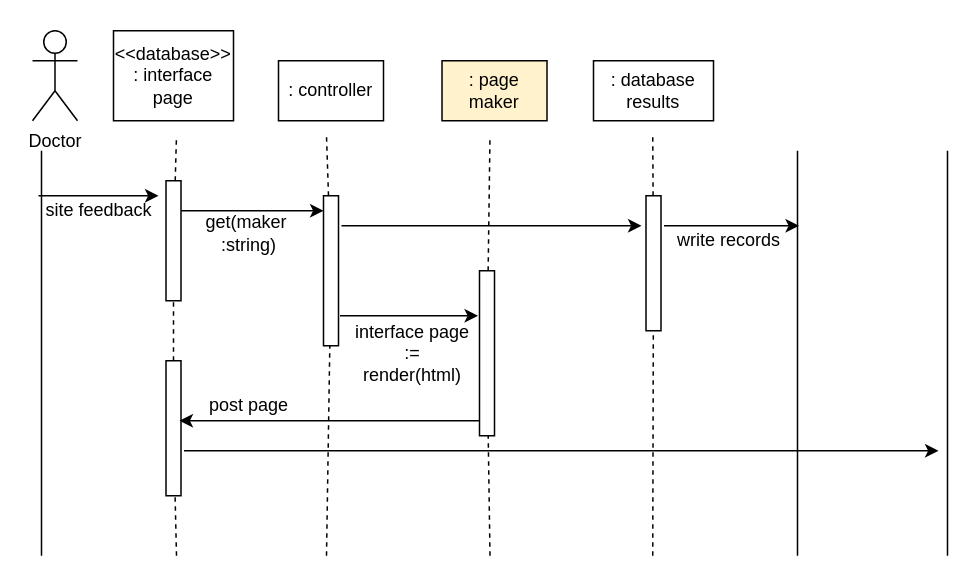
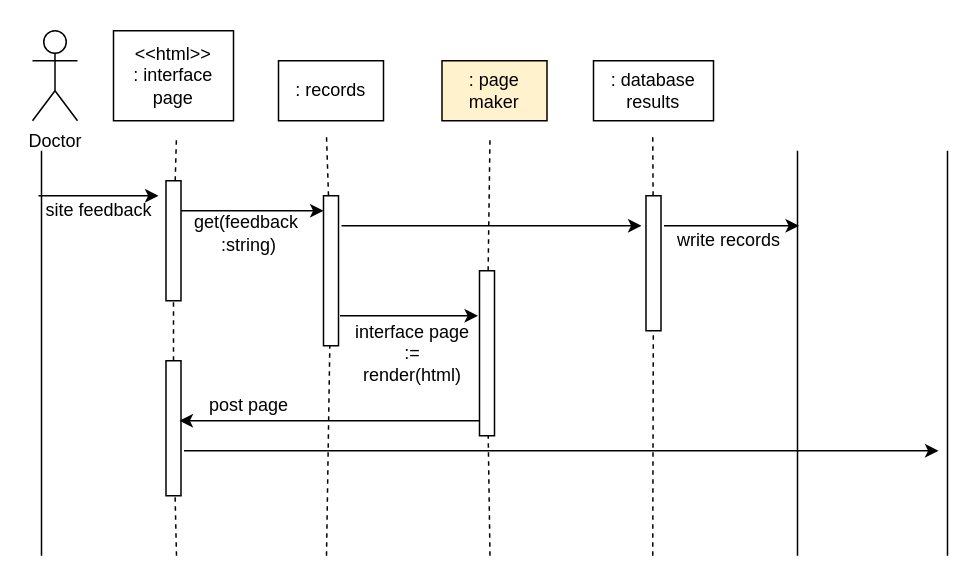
node "<<database>> : interface page": label "<<database>> : interface page" -> "<<html>> : interface page"
node ": controller": label ": controller" -> ": records"
node "get(maker :string)": label "get(maker :string)" -> "get(feedback :string)"
